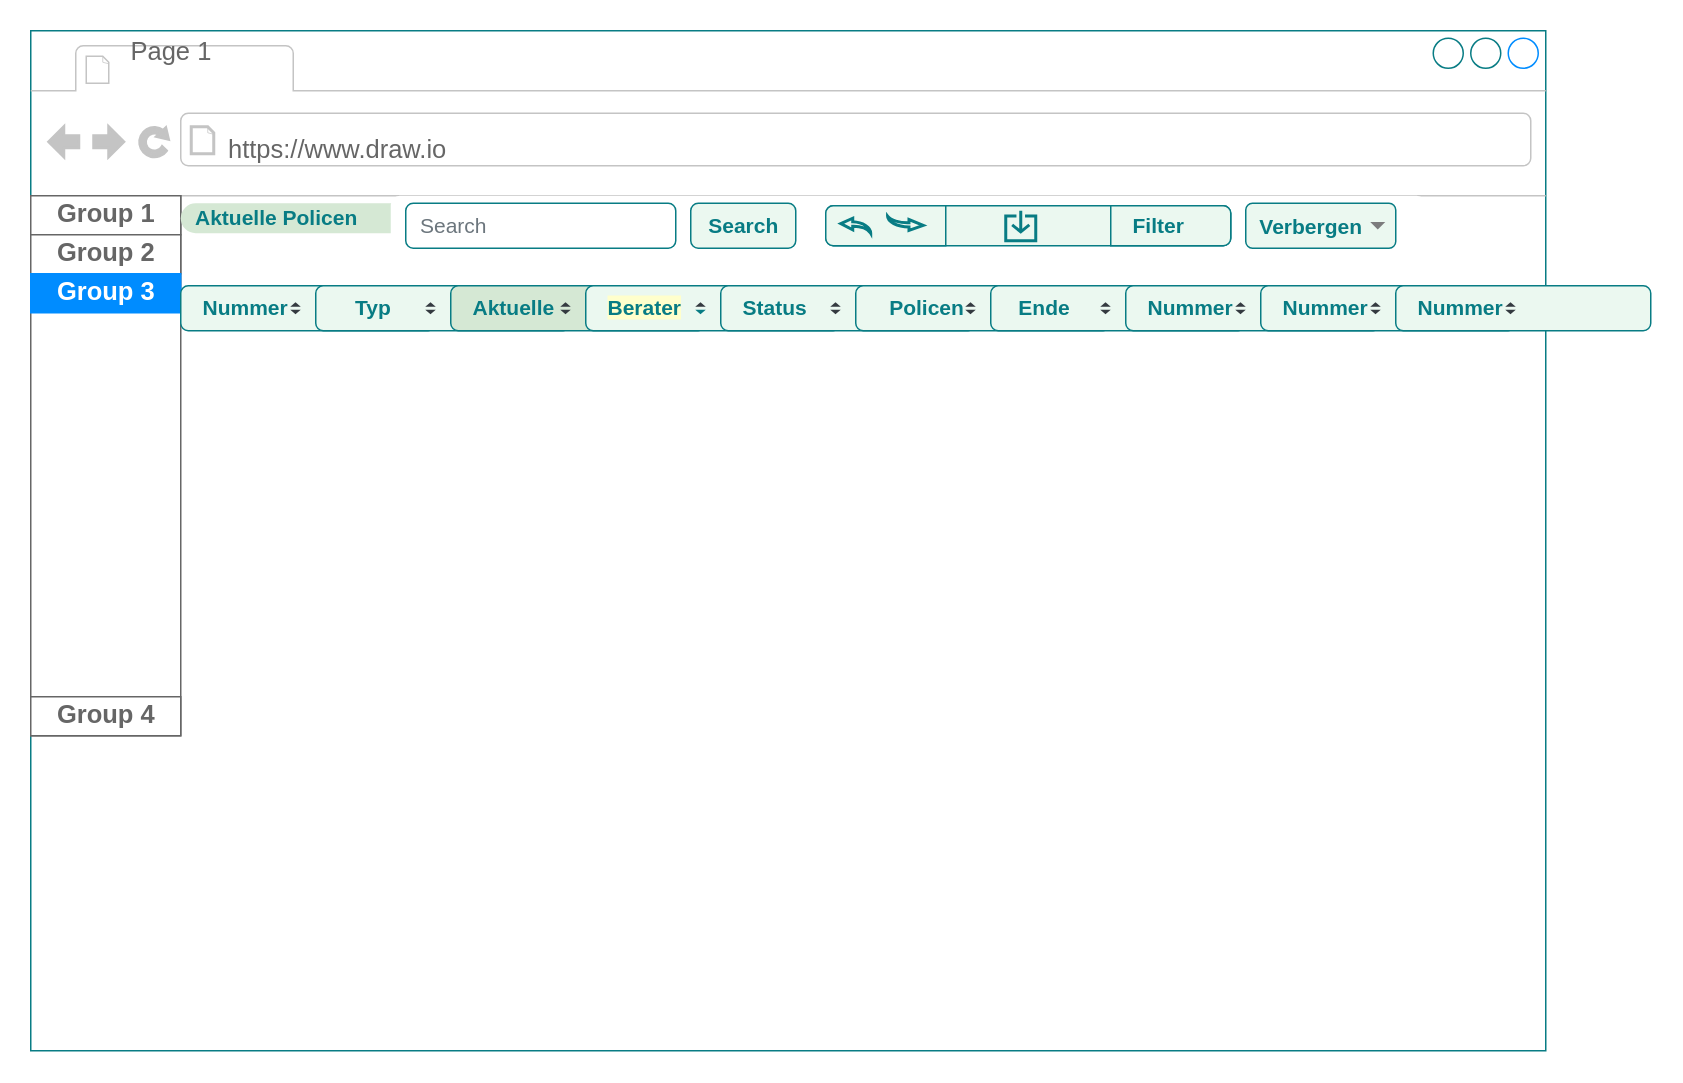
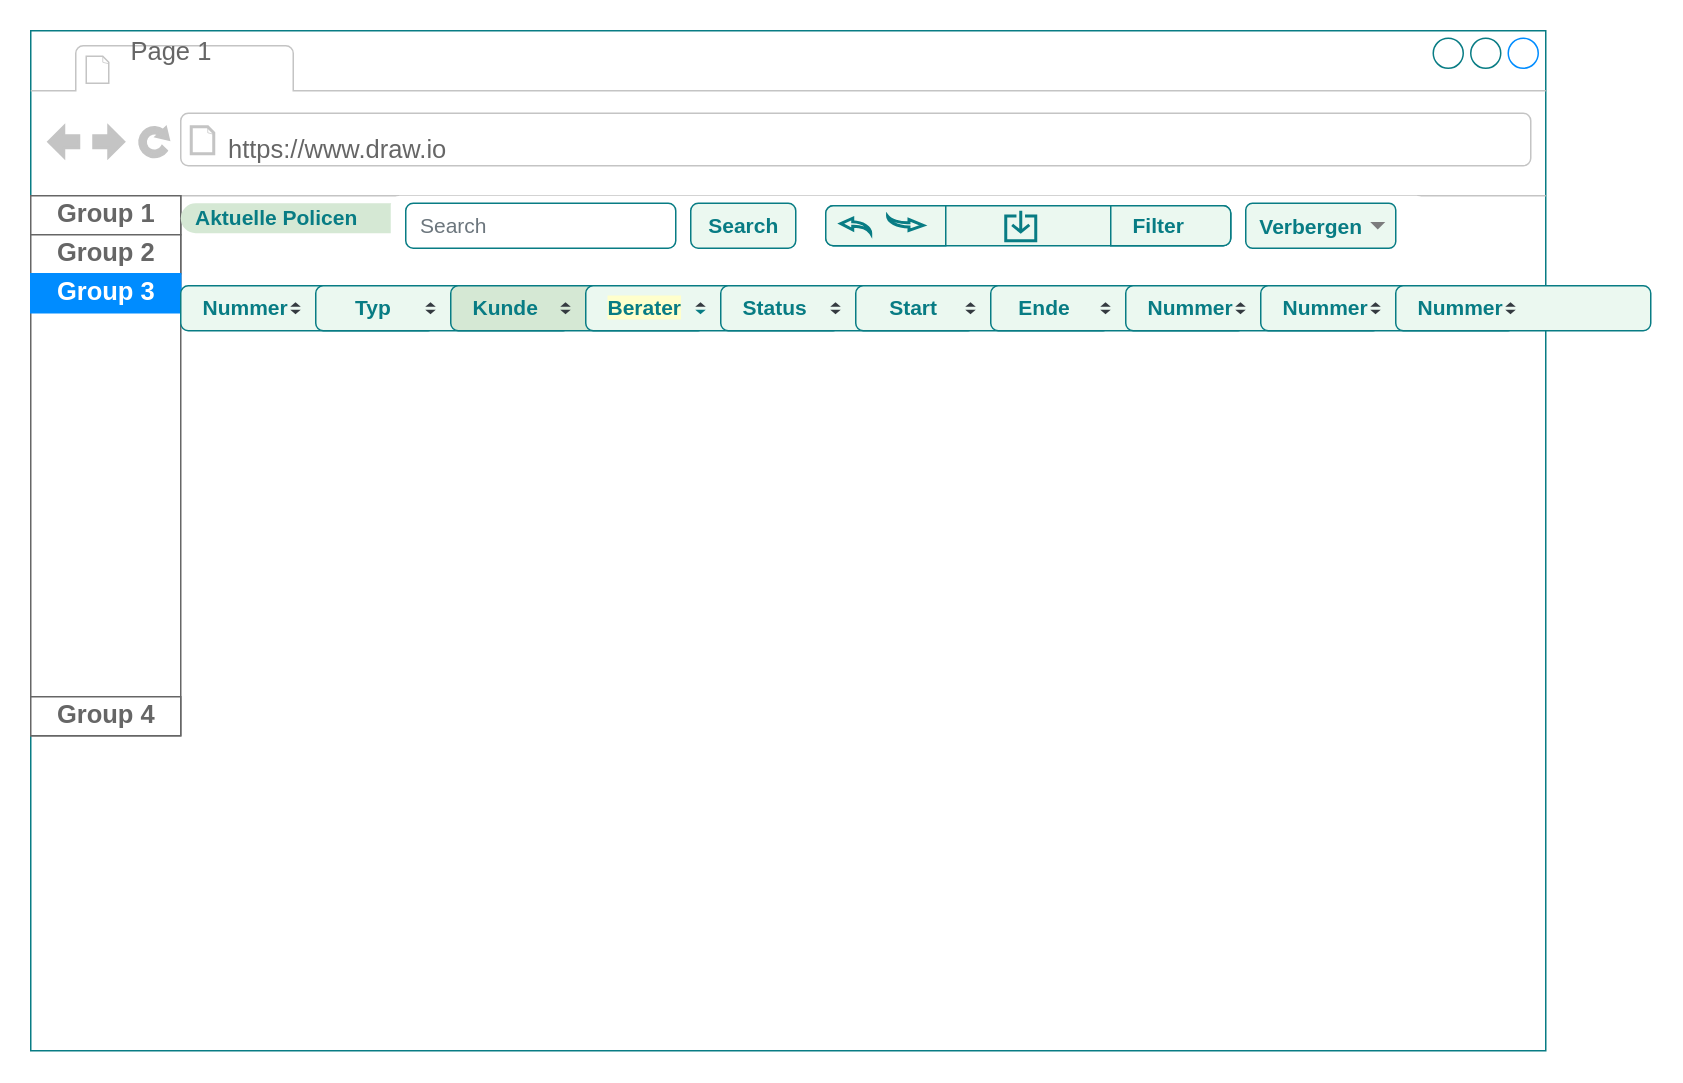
node "Aktuelle": label "Aktuelle" -> "Kunde"
node "Policen": label "Policen" -> "Start"
